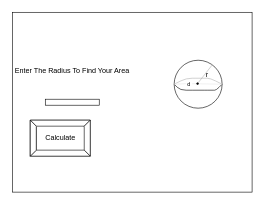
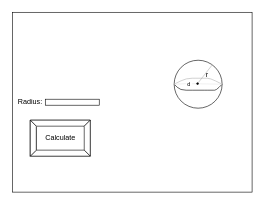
node "Enter The Radius To Find Your Area": removed
node "Radius:": added
